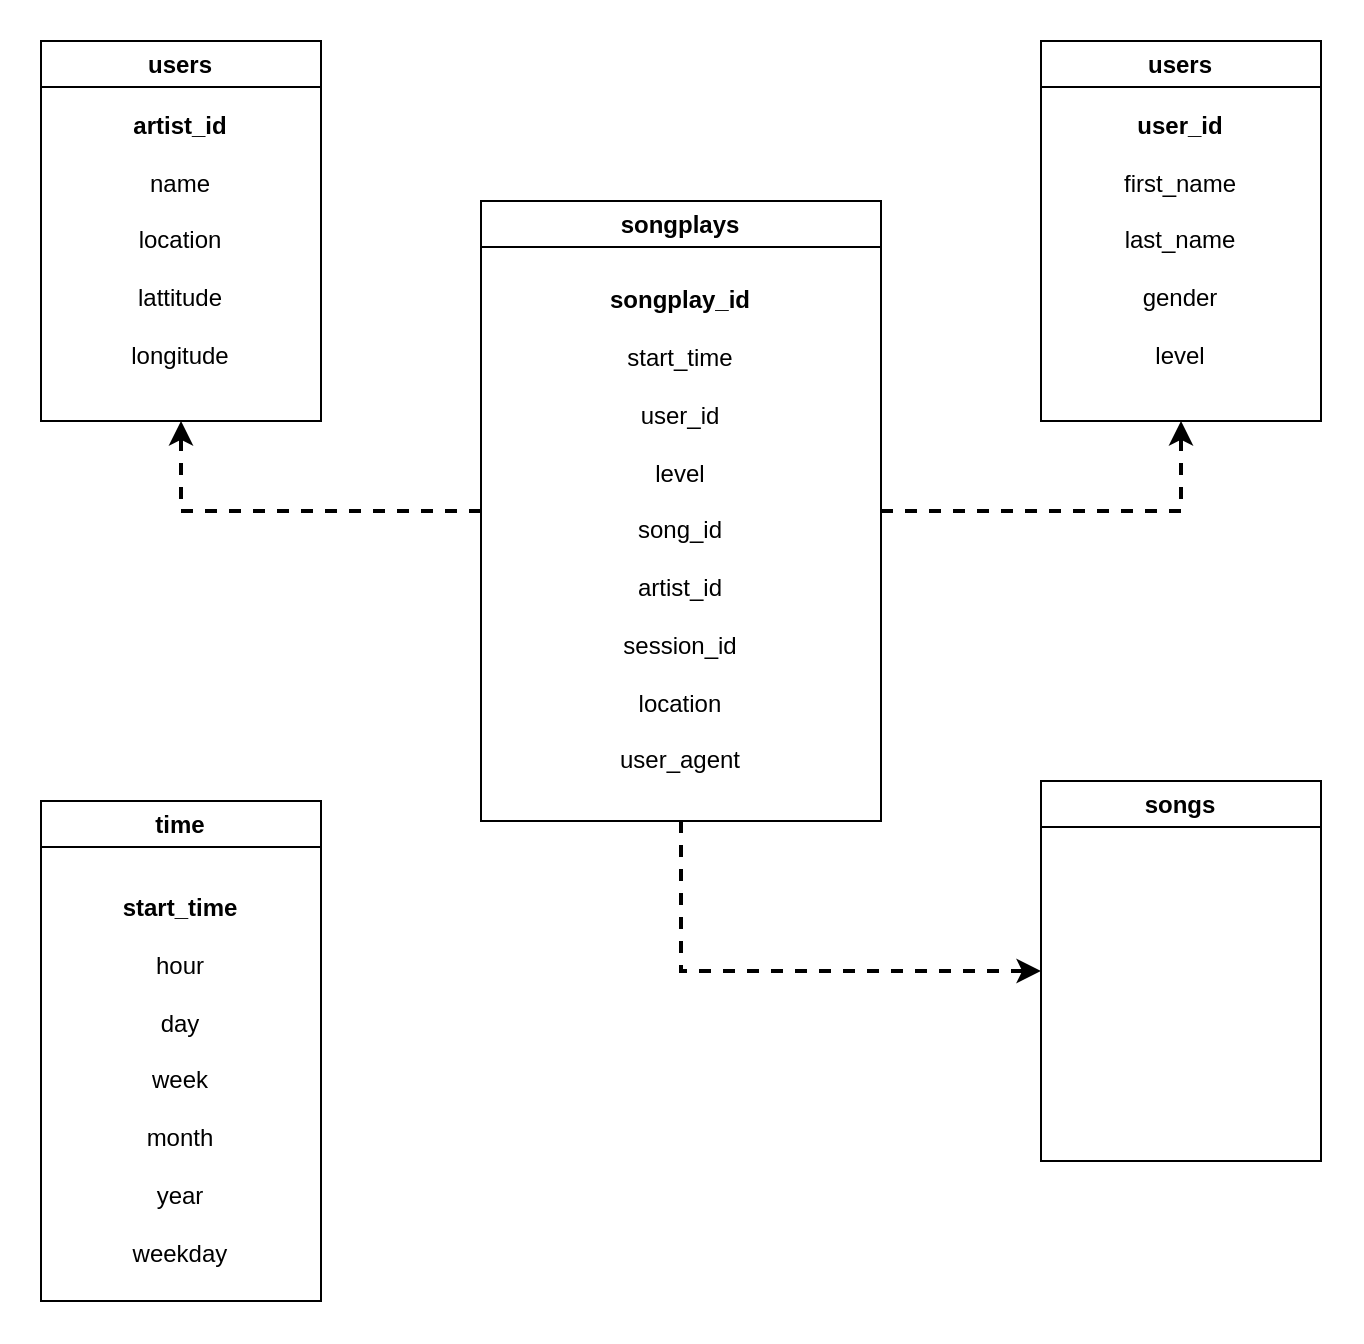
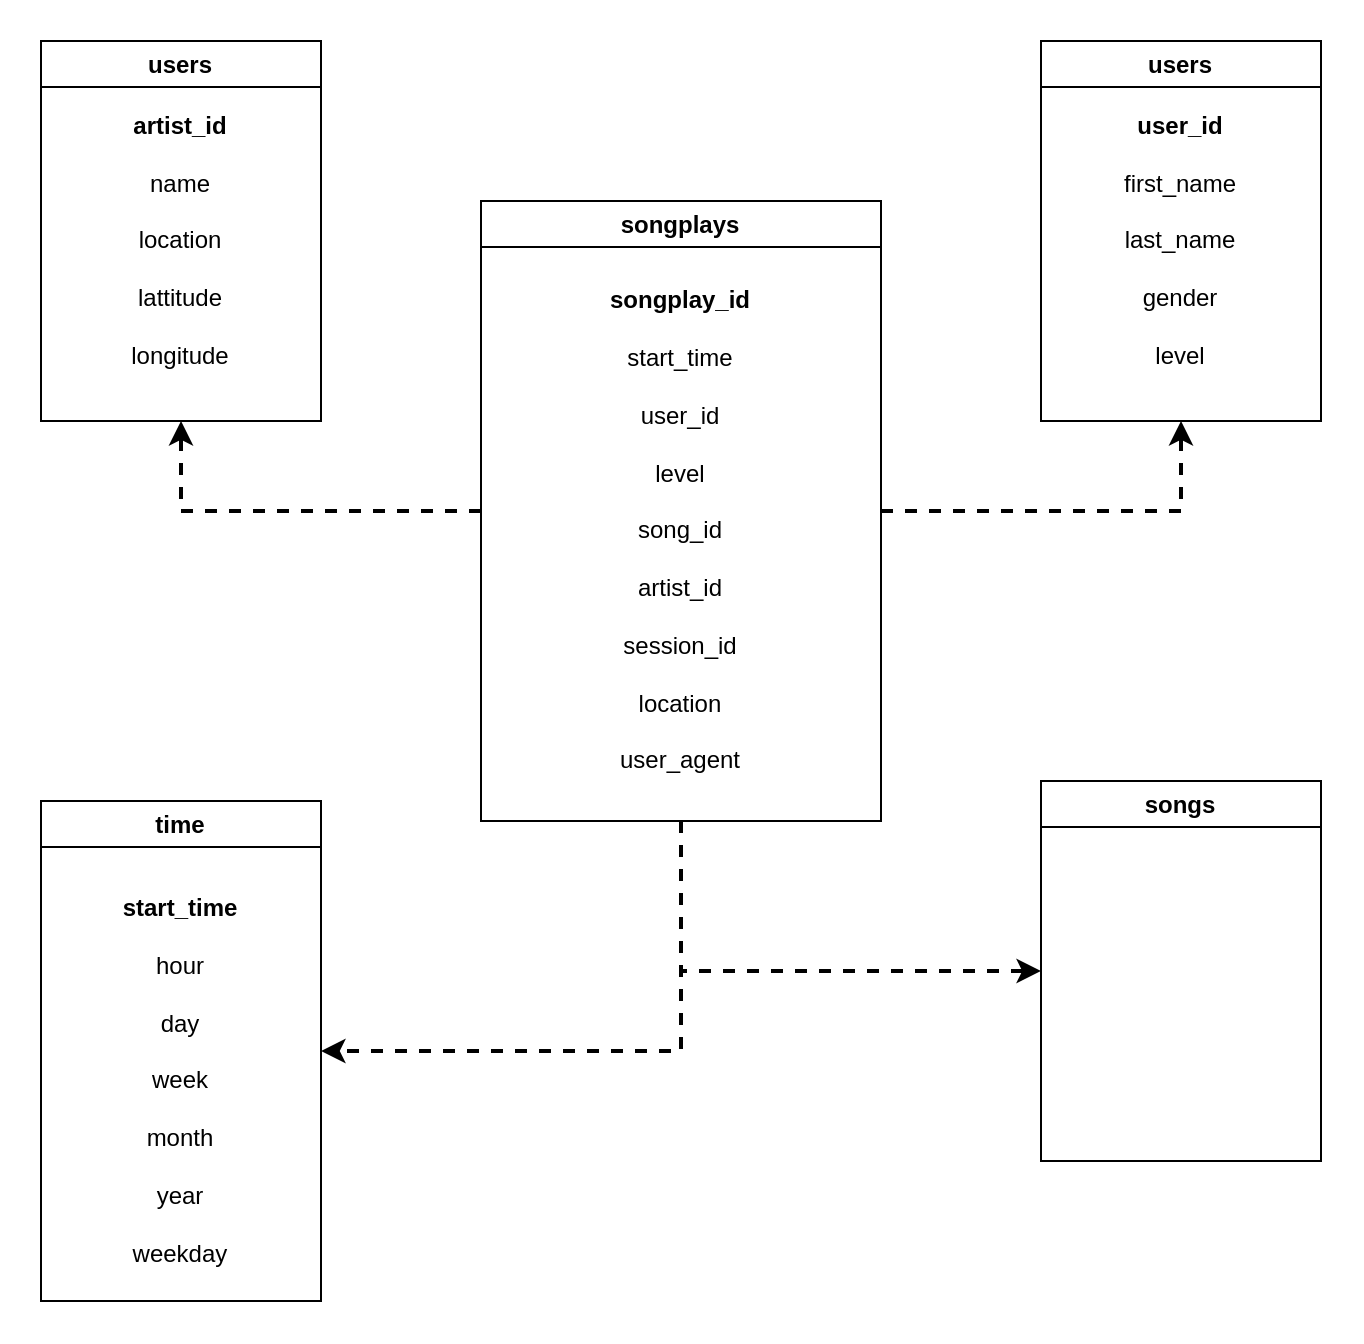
edge "songplays" -> "time": added
